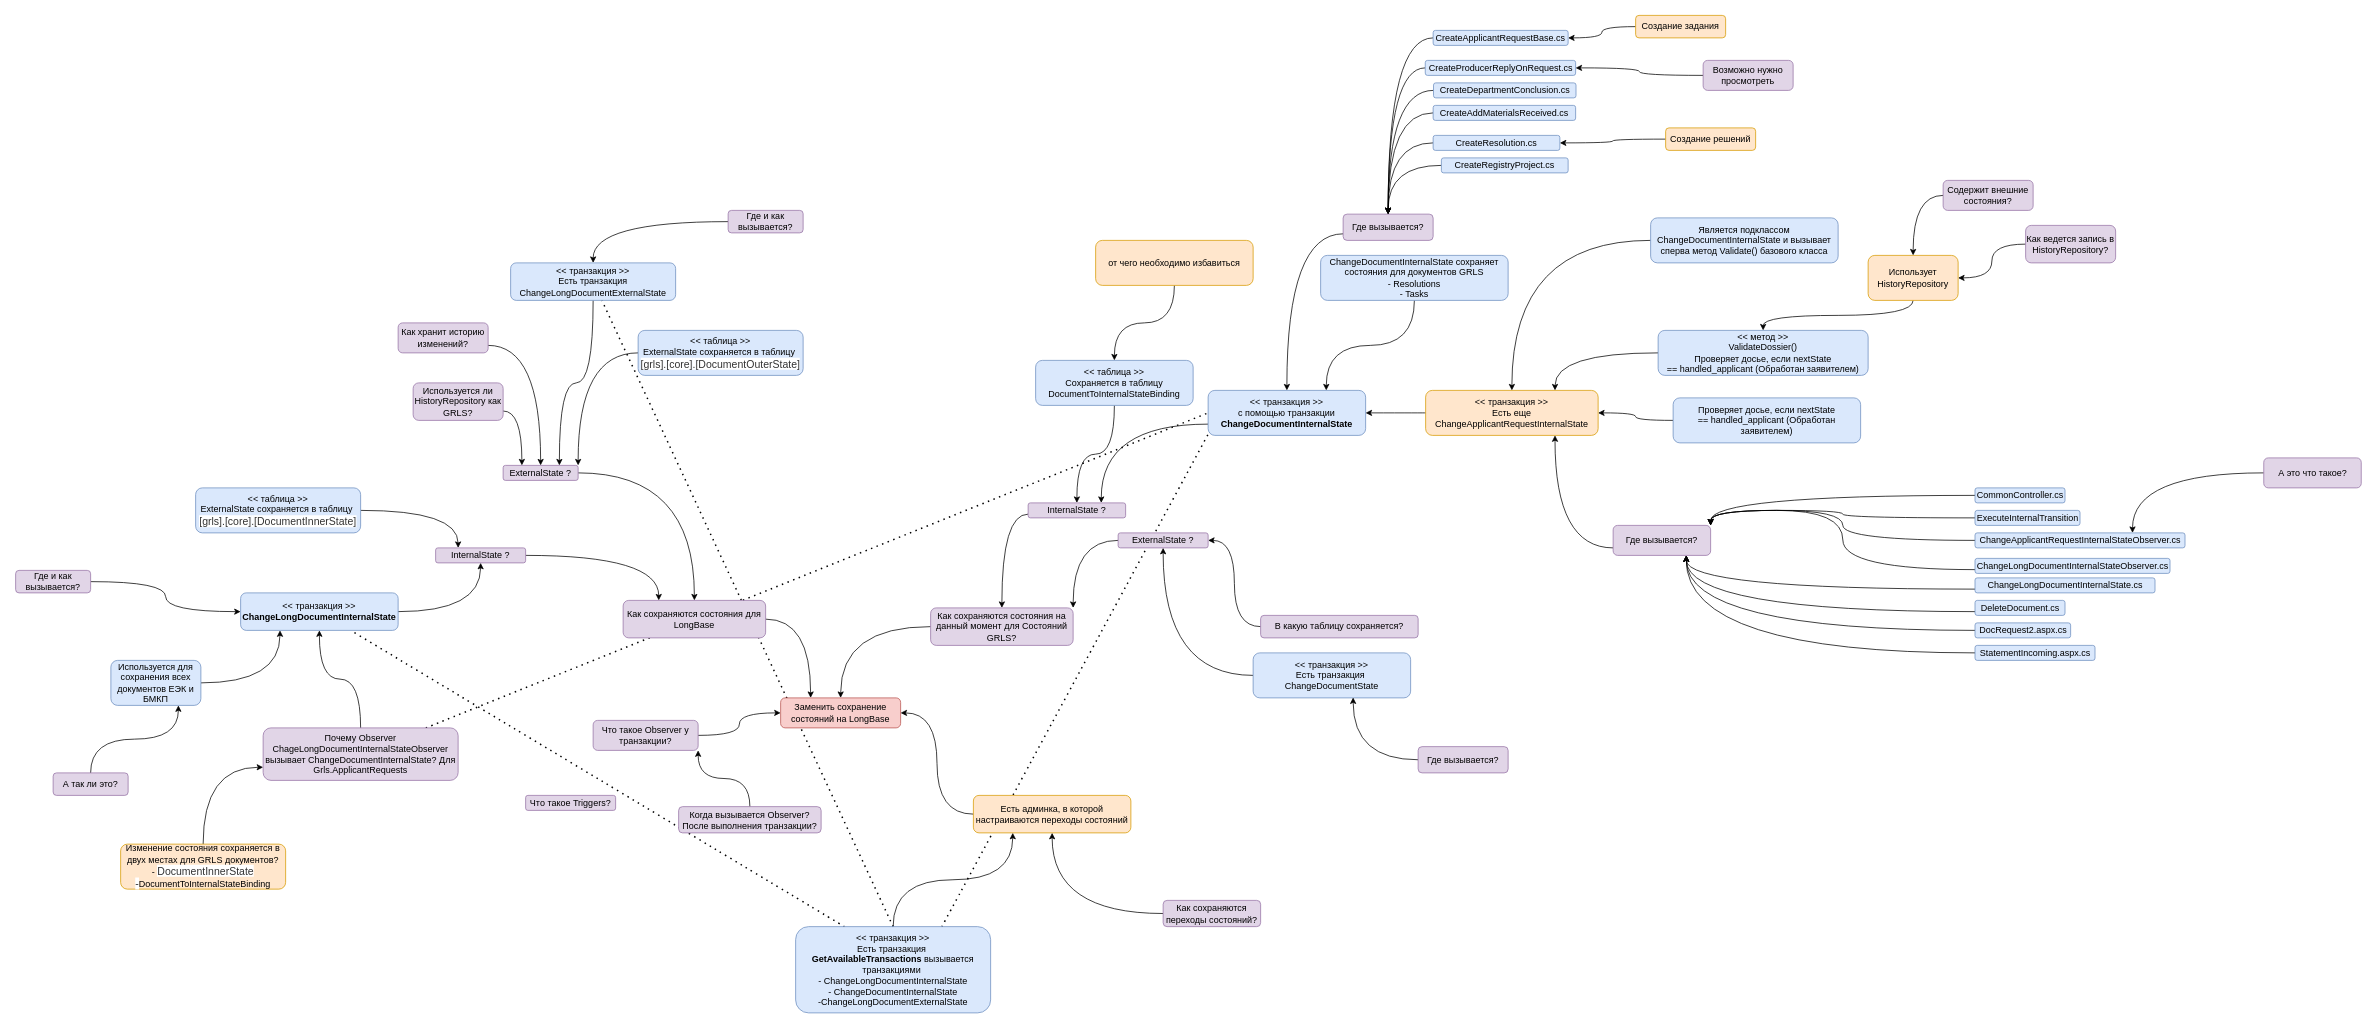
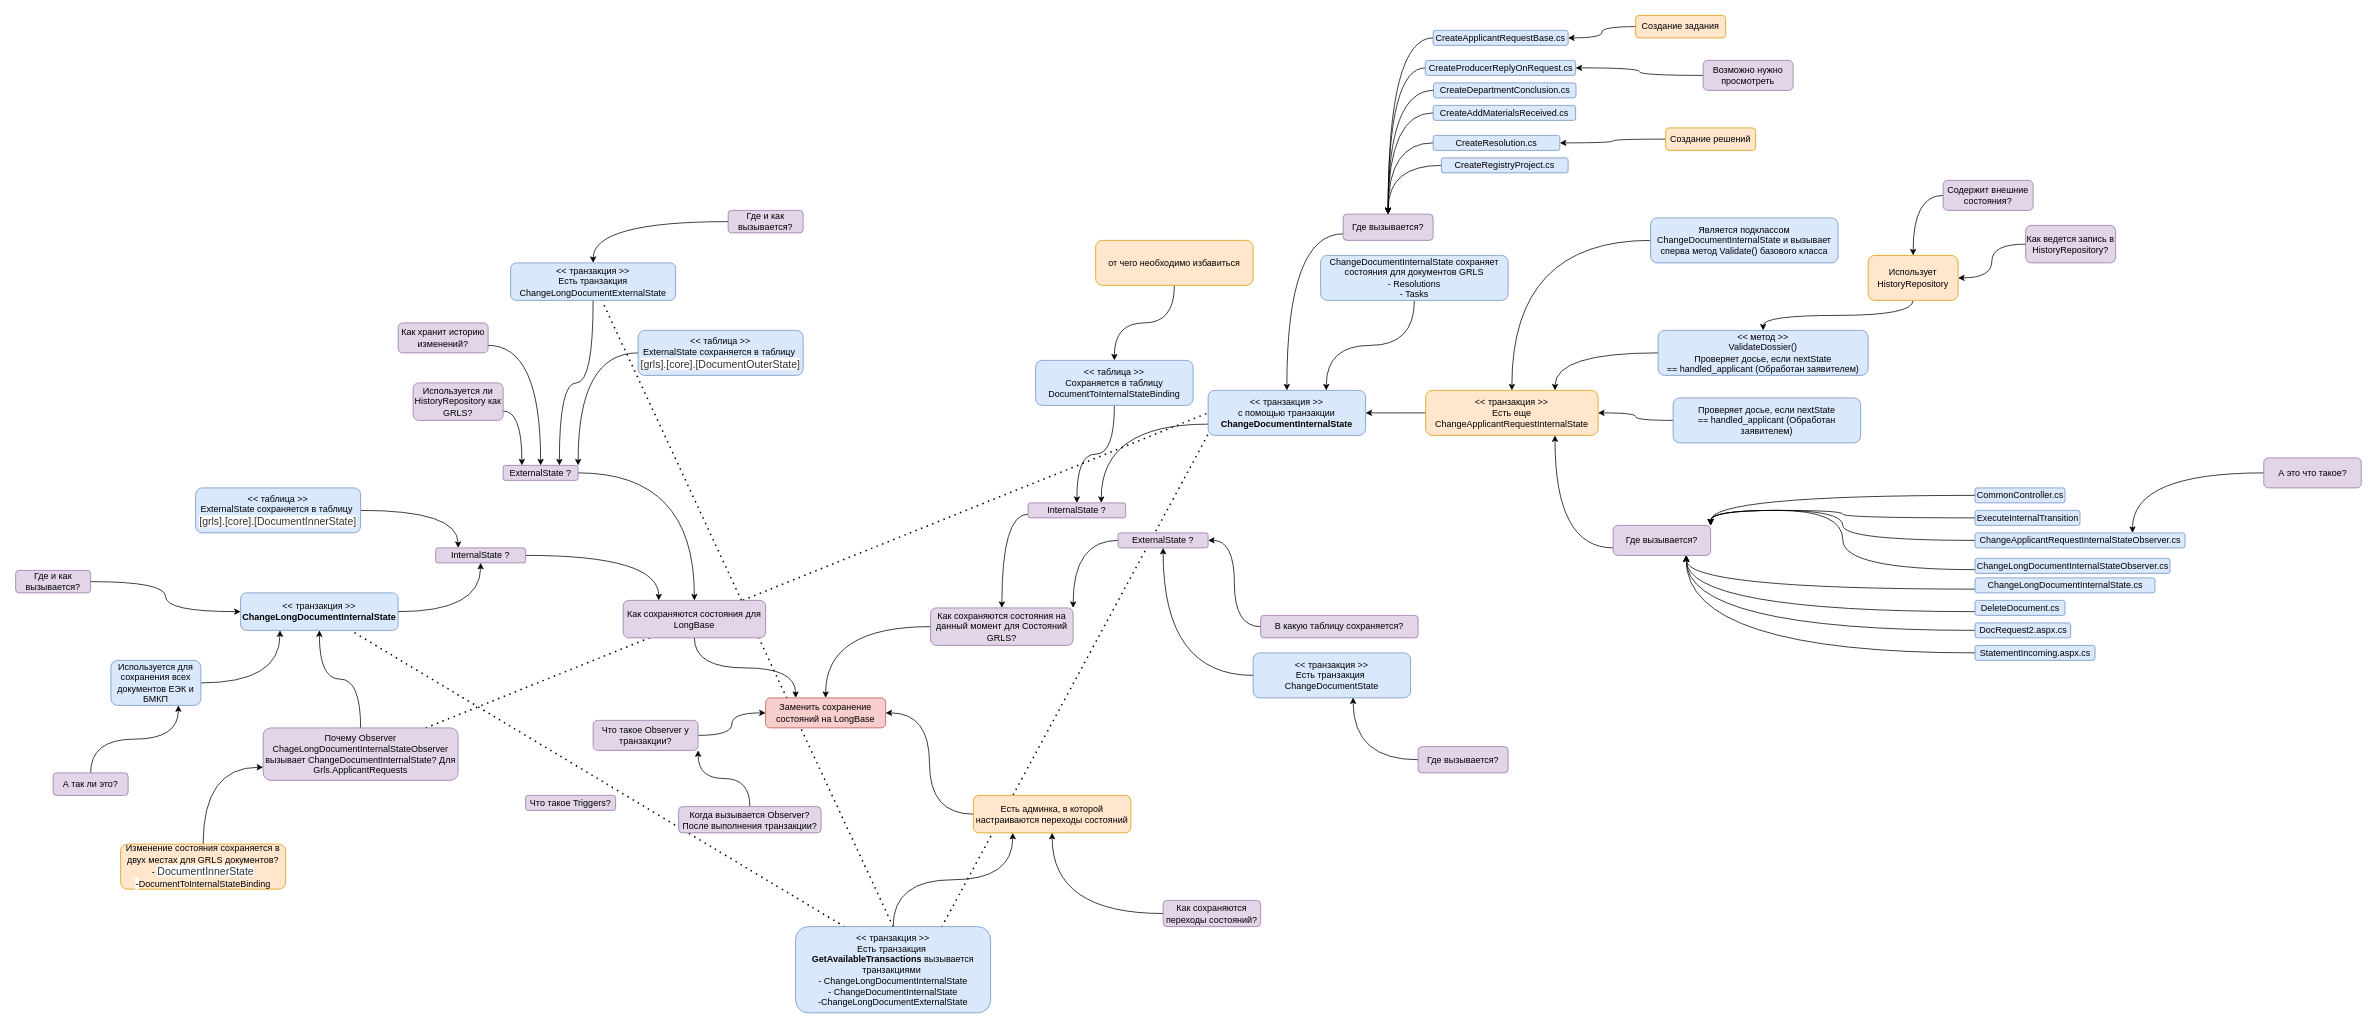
node "Заменить сохранение состояний на LongBase": moved (840, 713) -> (825, 713)
